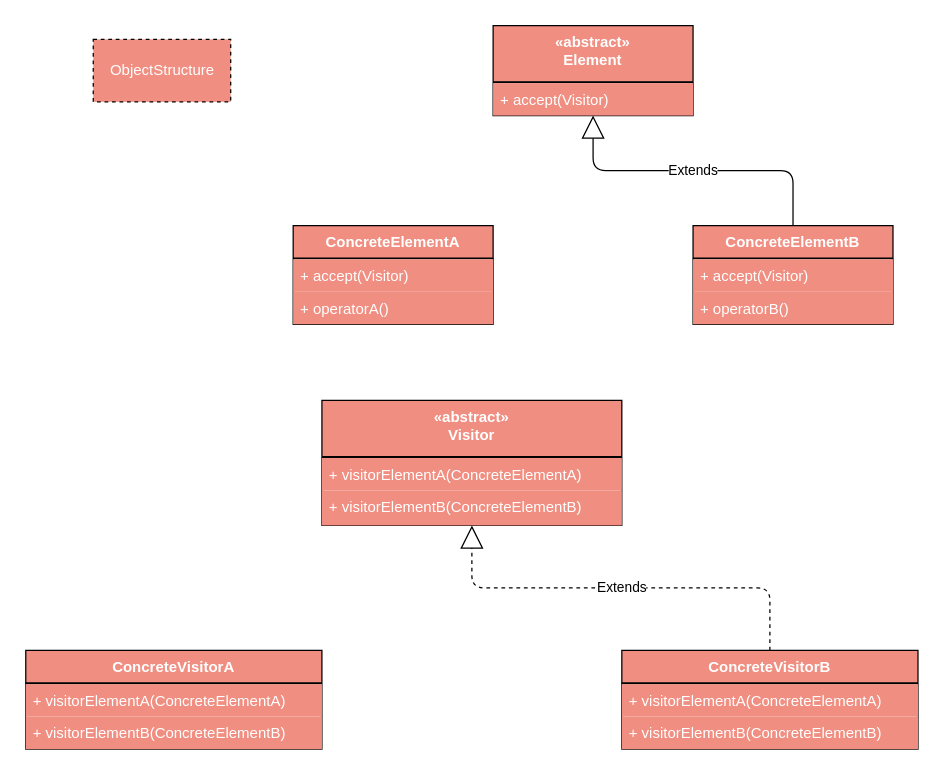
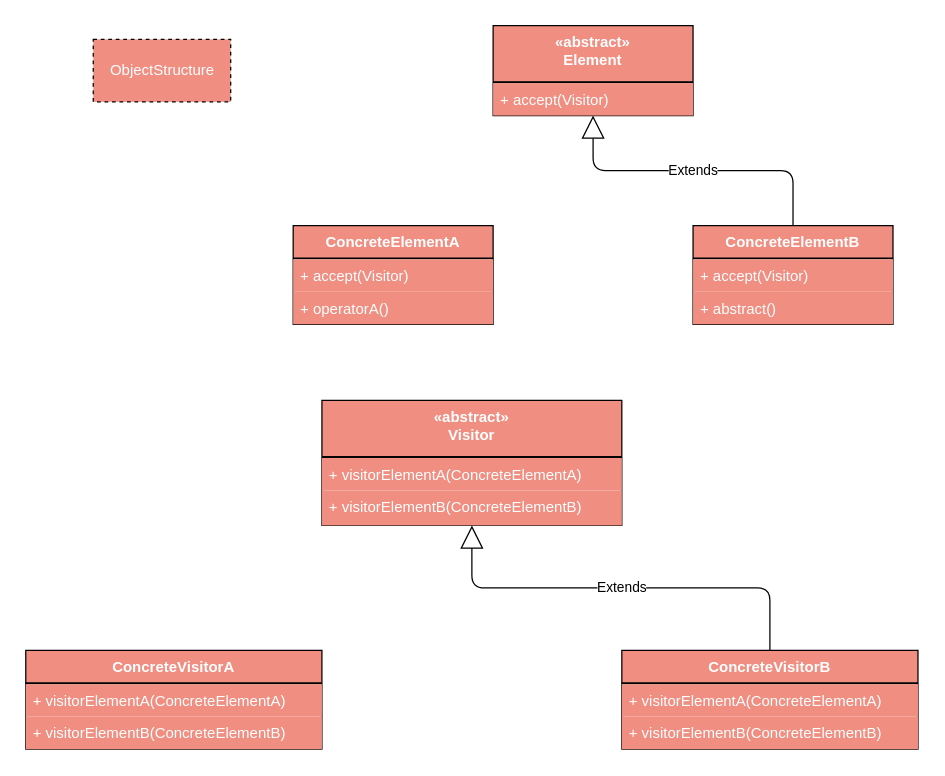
node "+ operatorB()": label "+ operatorB()" -> "+ abstract()"
edge "ConcreteVisitorB" -> "«abstract» Visitor": style dashed -> solid
